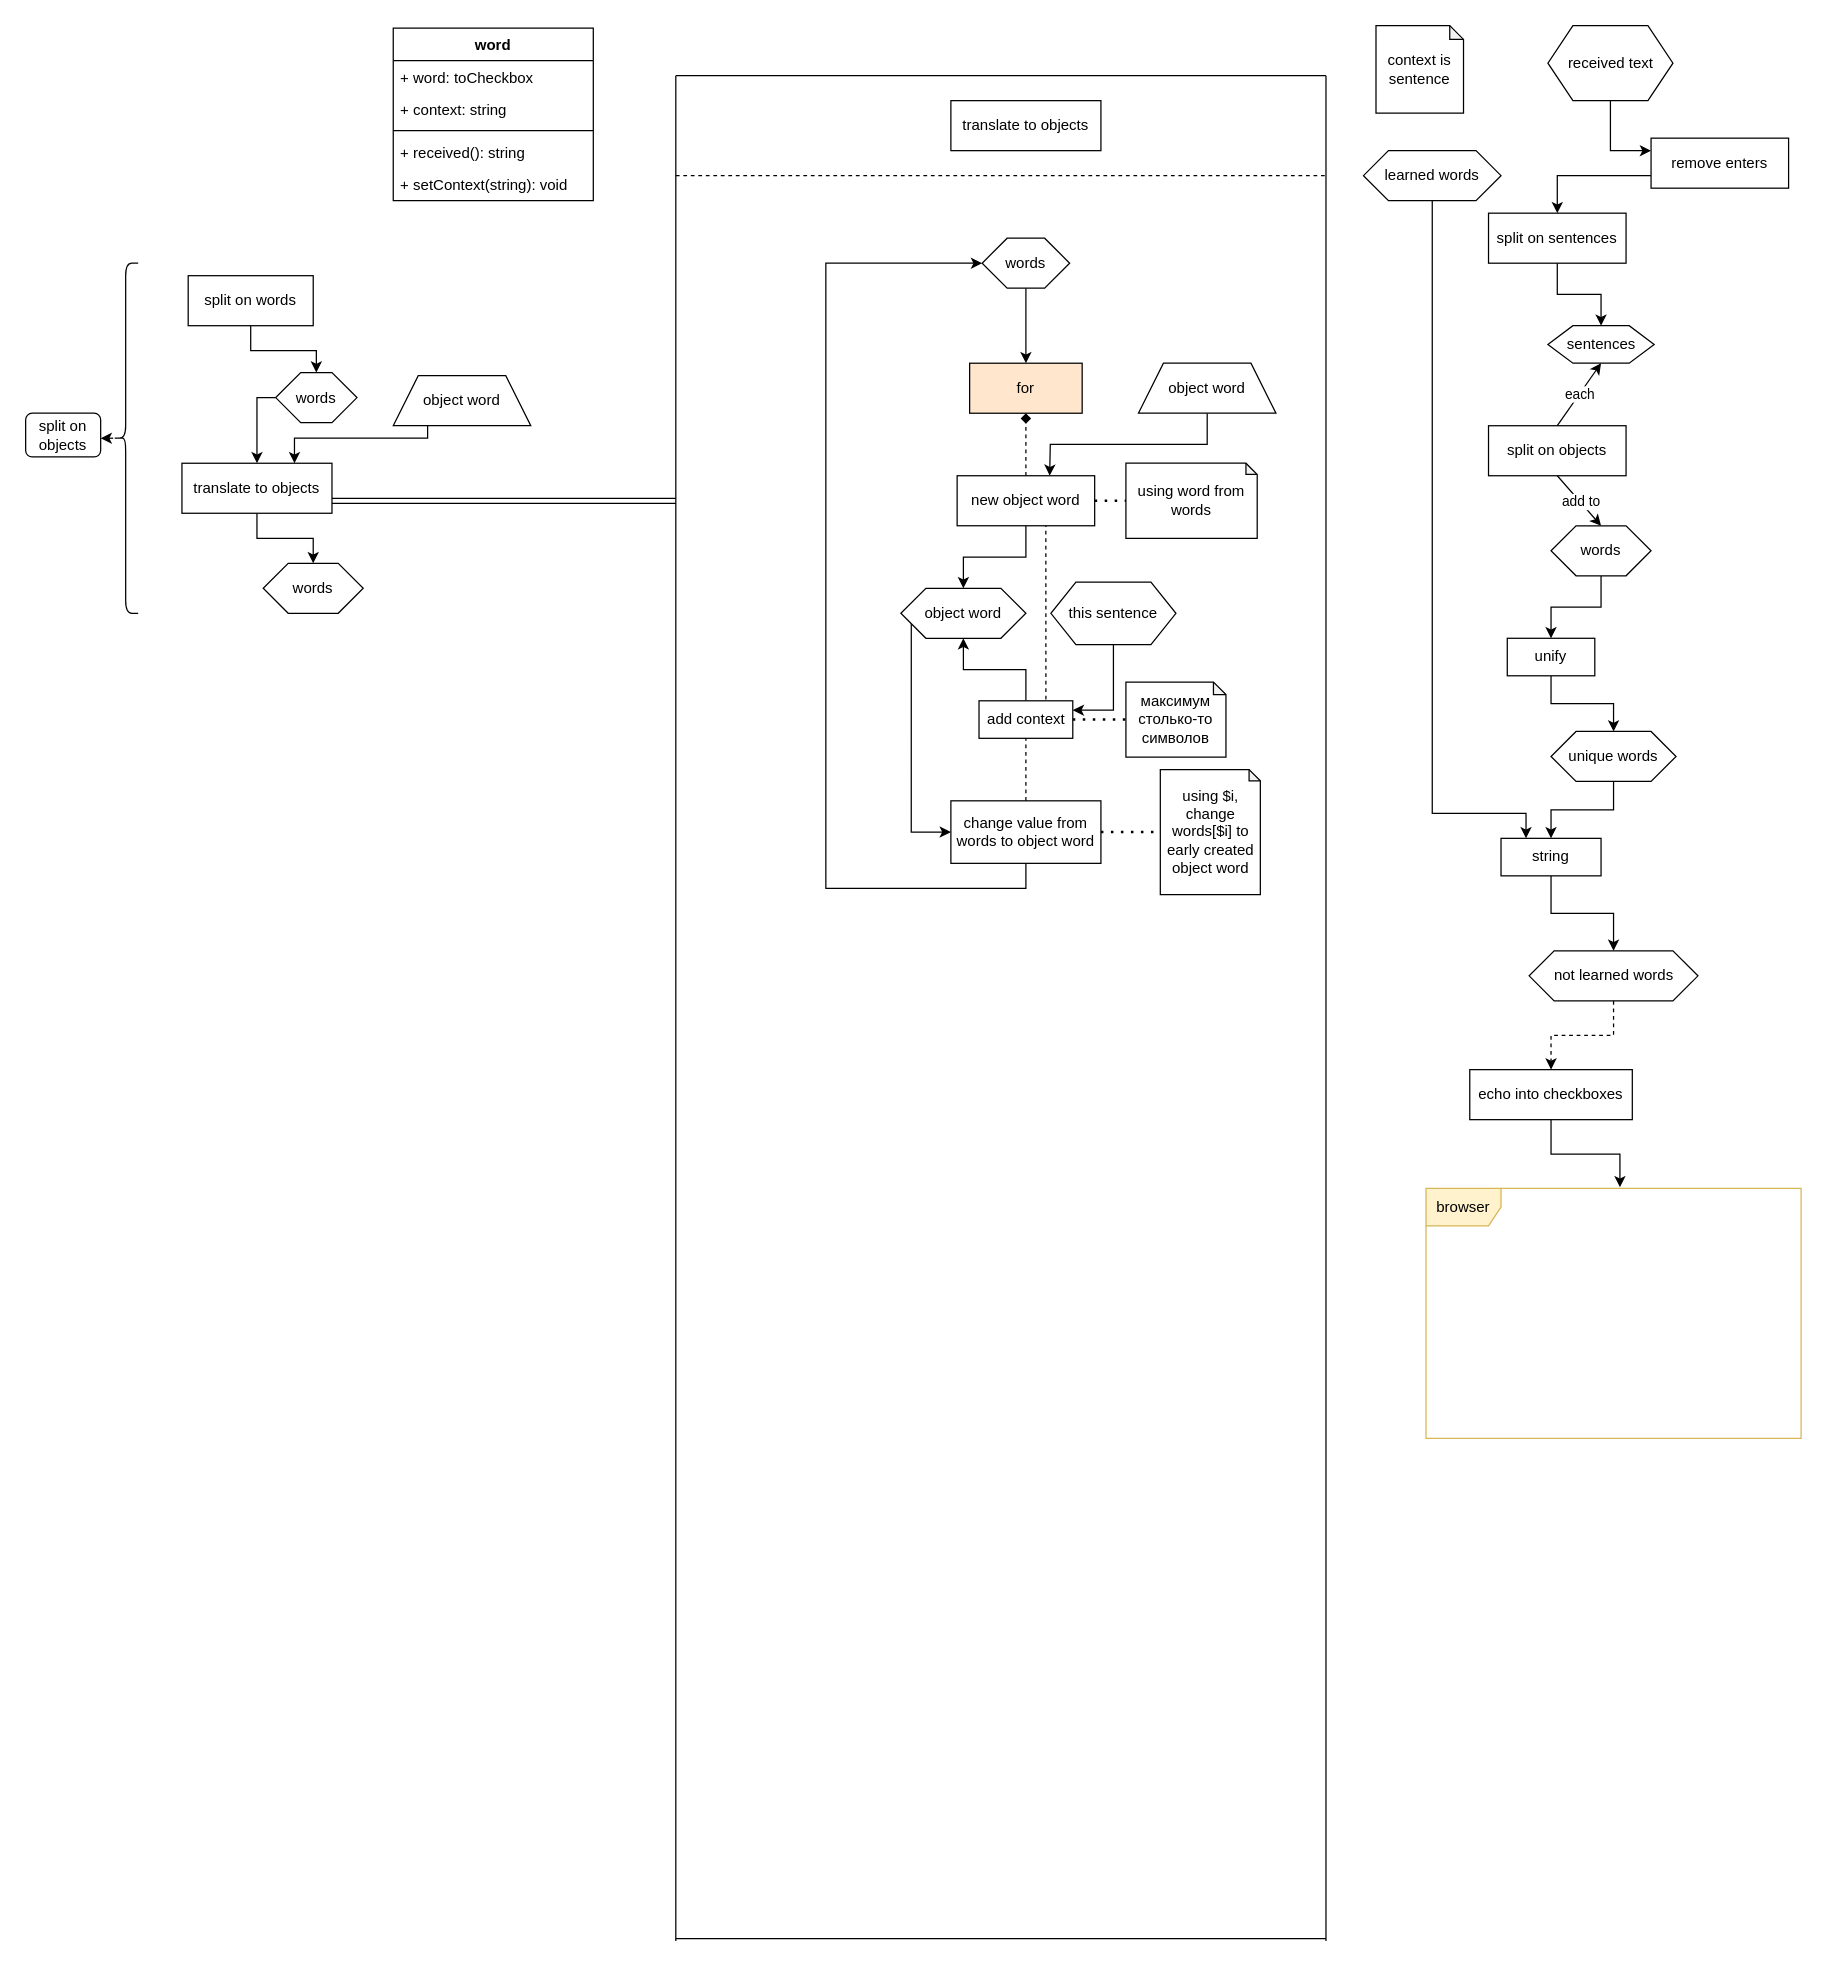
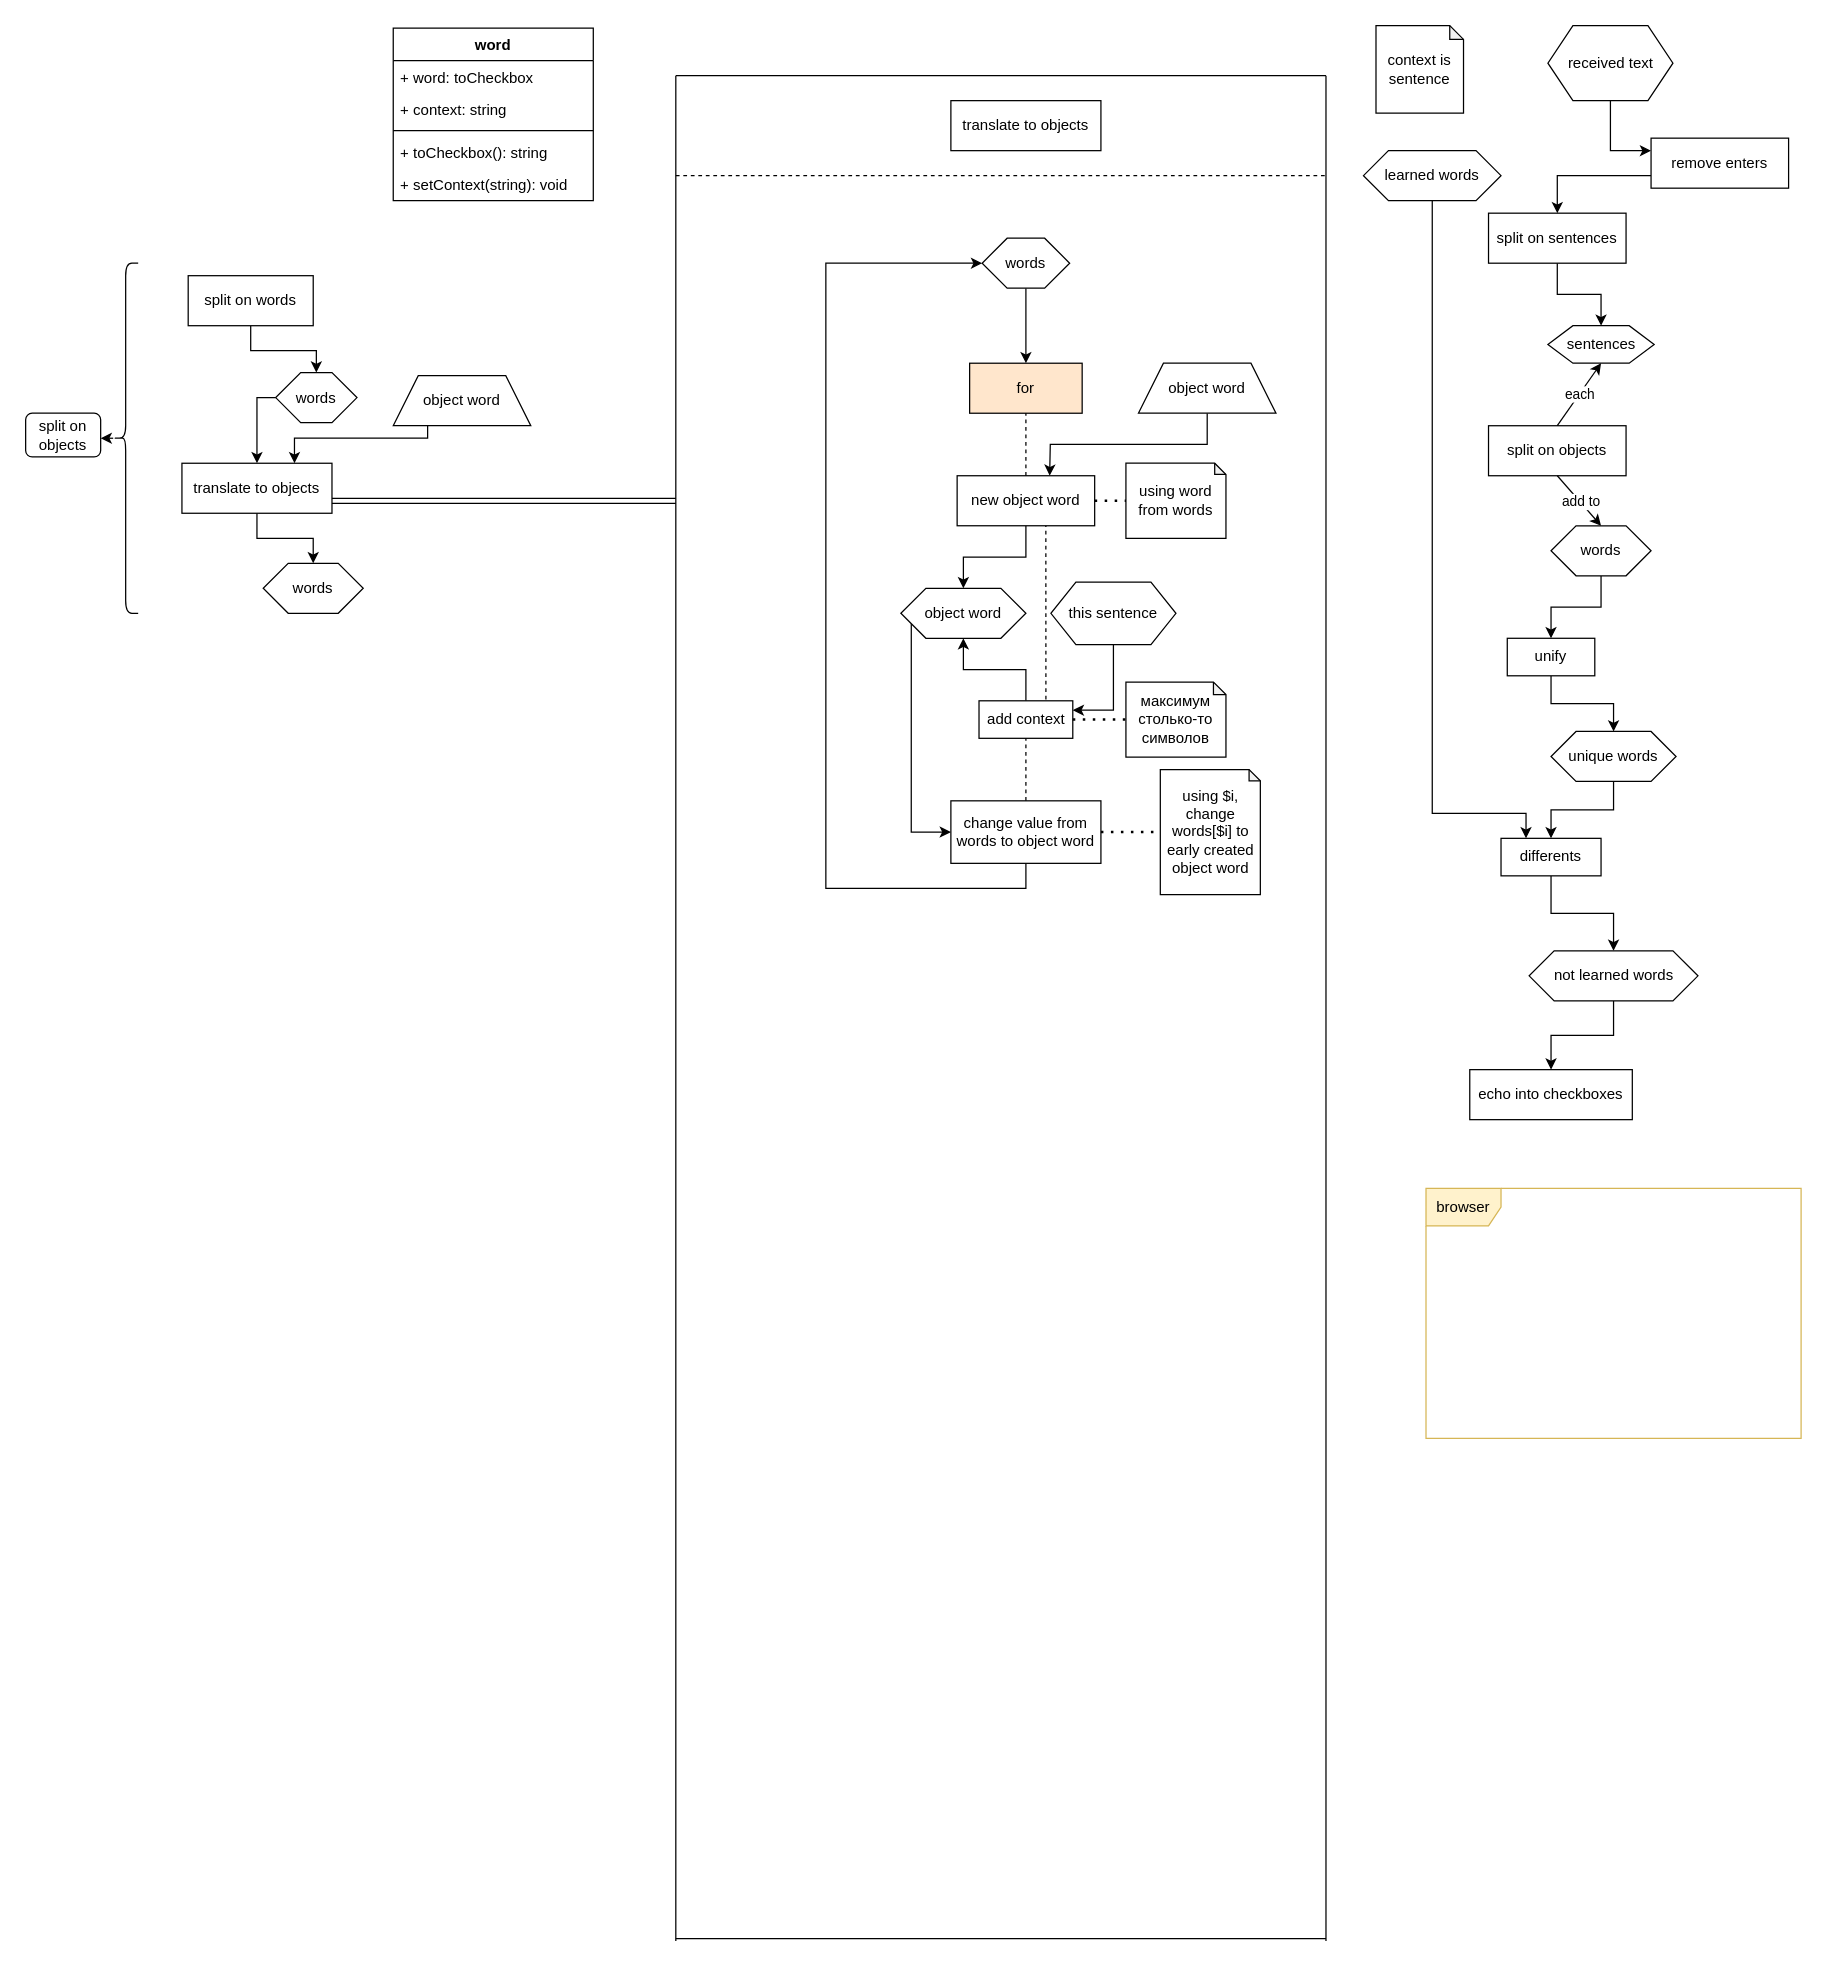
node "+ received(): string": label "+ received(): string" -> "+ toCheckbox(): string"
edge "new object word" -> "for": arrowhead diamond -> none
node "using word from words": size 131x75 -> 100x75
node "string": label "string" -> "differents"
edge "not learned words" -> "echo into checkboxes": style dashed -> solid
edge "echo into checkboxes" -> "browser": removed
